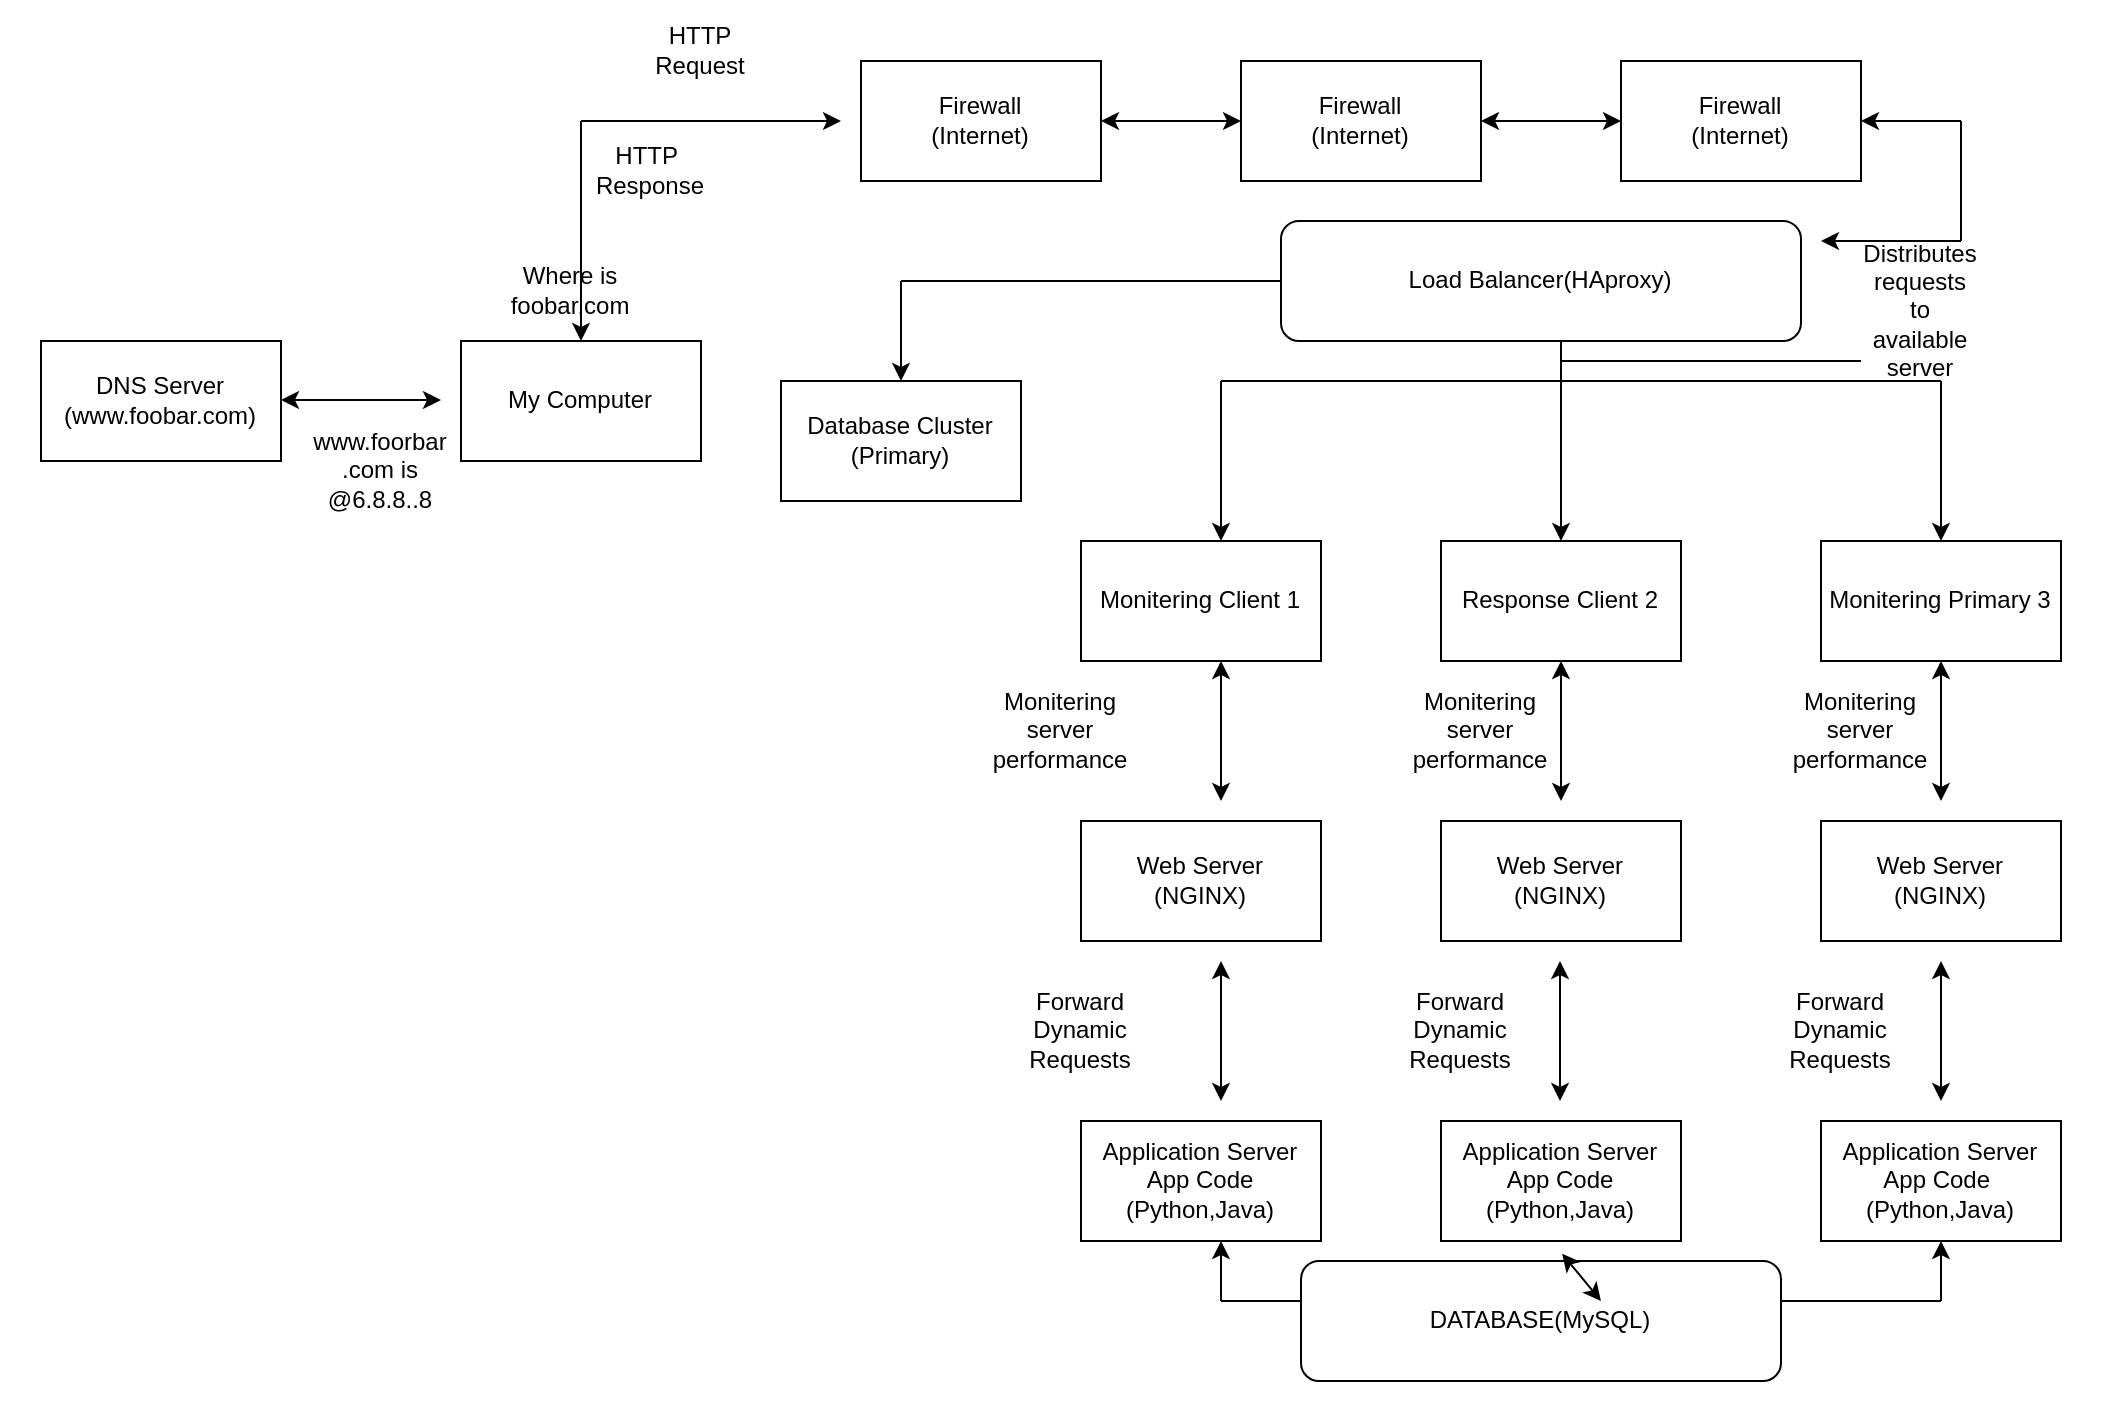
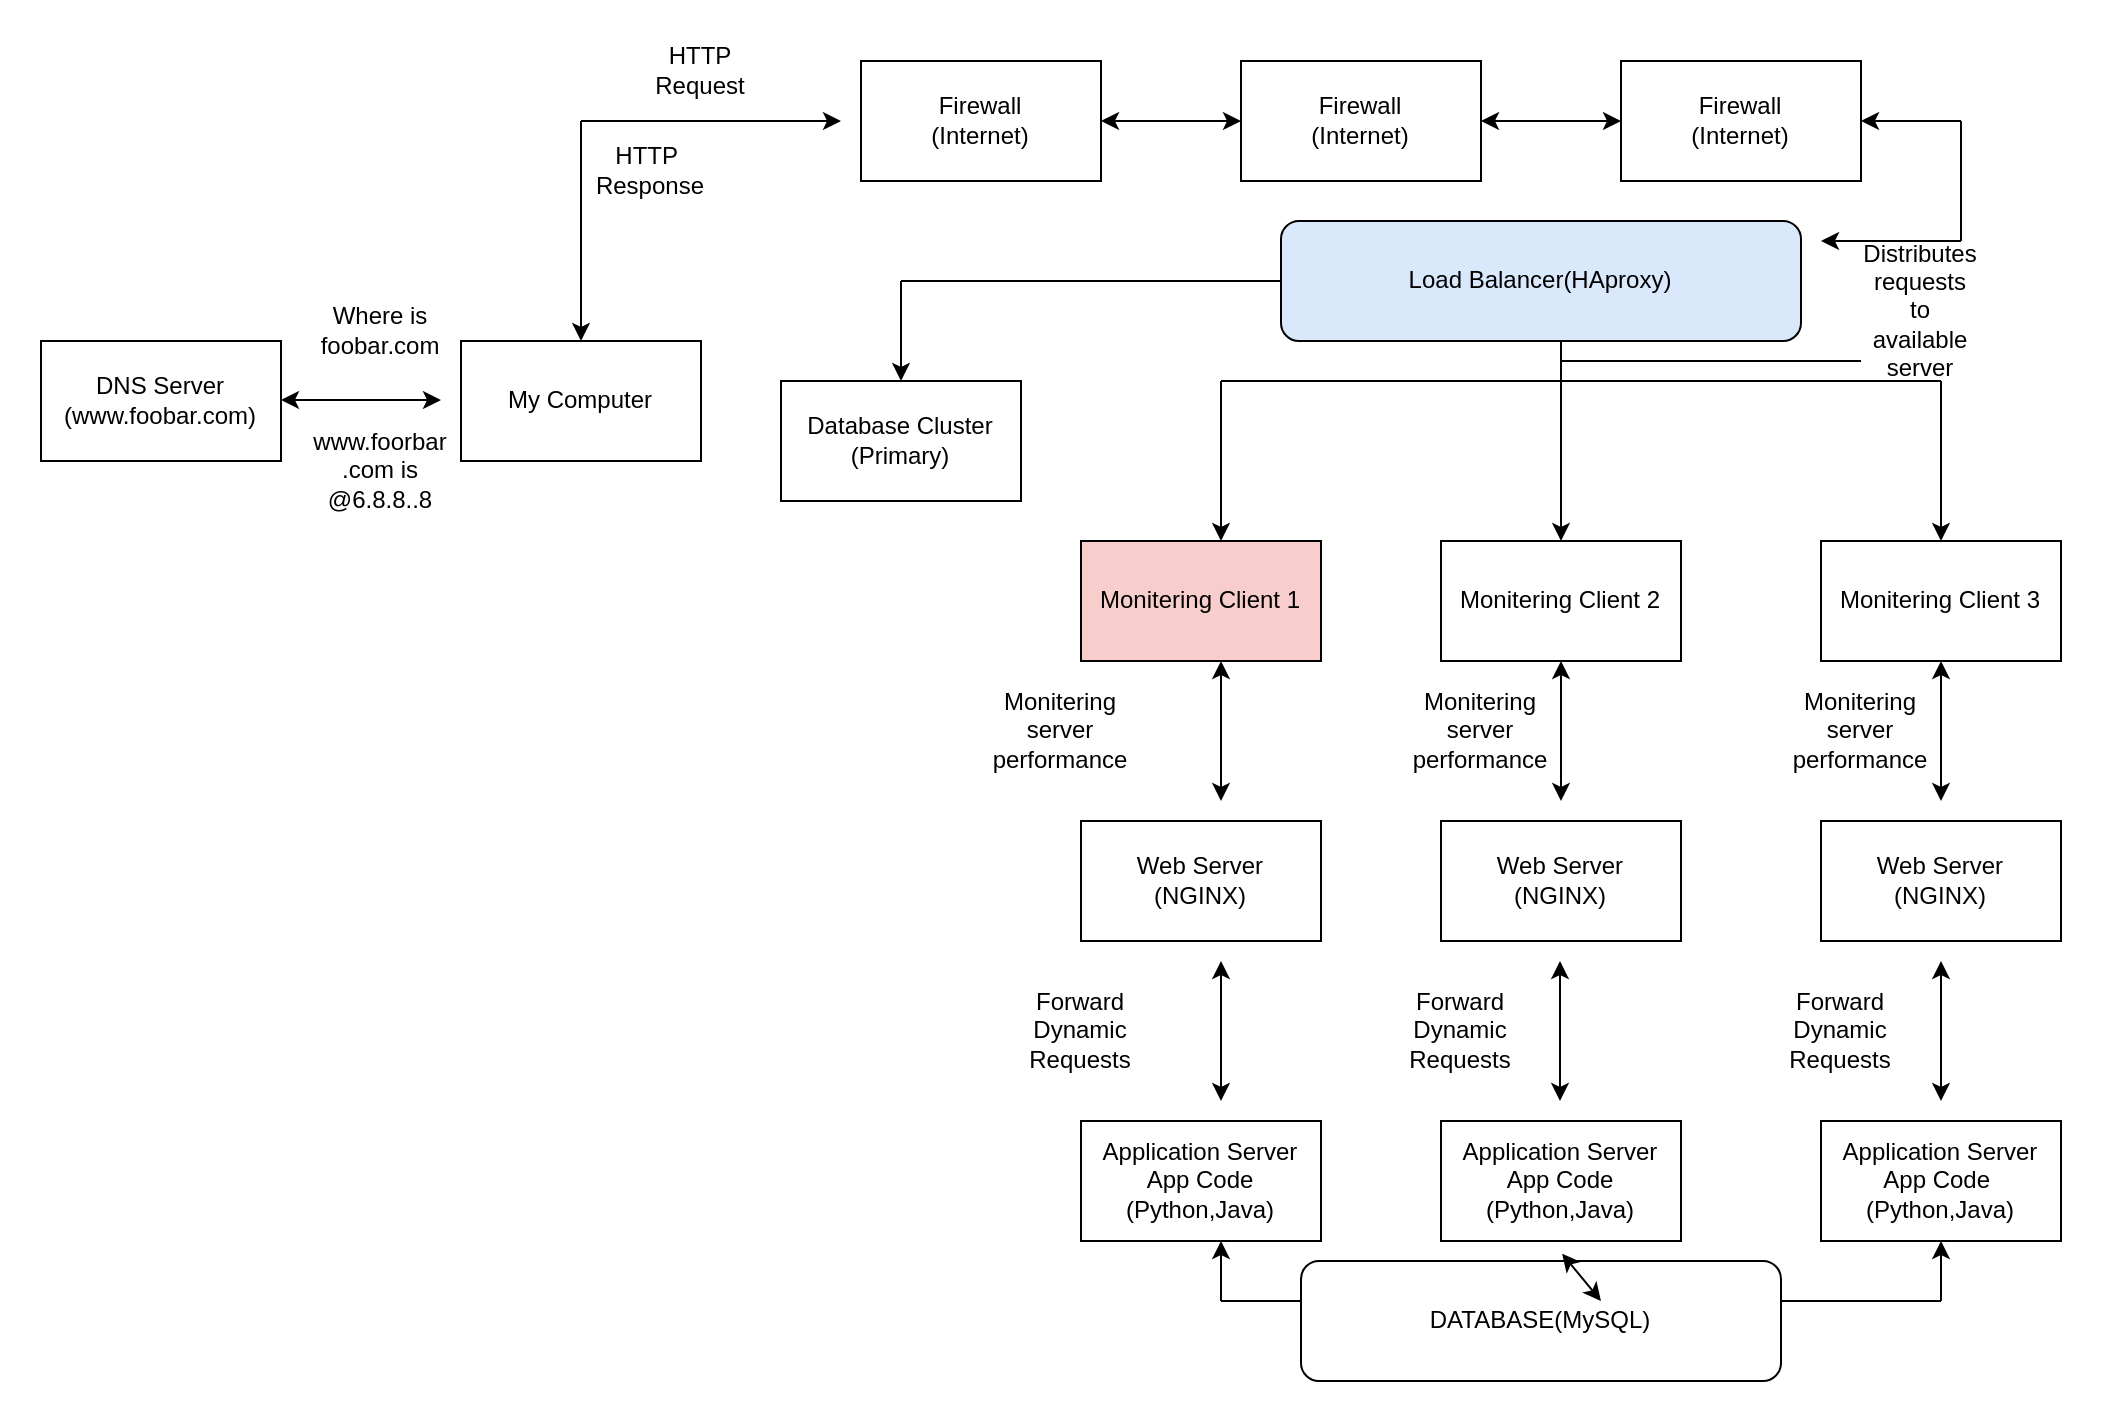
node "HTTP Request": moved (701, 51) -> (701, 71)
node "Load Balancer(HAproxy)": fillcolor #ffffff -> #dae8fc
node "Where is foobar.com": moved (571, 291) -> (381, 331)
node "Monitering Client 1": fillcolor #ffffff -> #f8cecc
node "Response Client 2": label "Response Client 2" -> "Monitering Client 2"
node "Monitering Primary 3": label "Monitering Primary 3" -> "Monitering Client 3"
